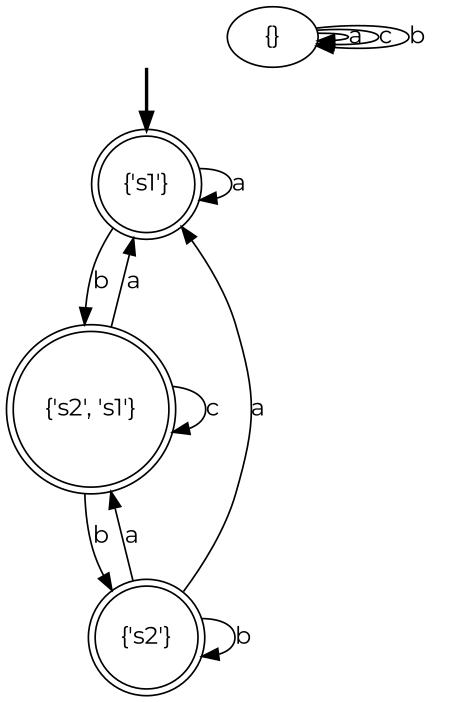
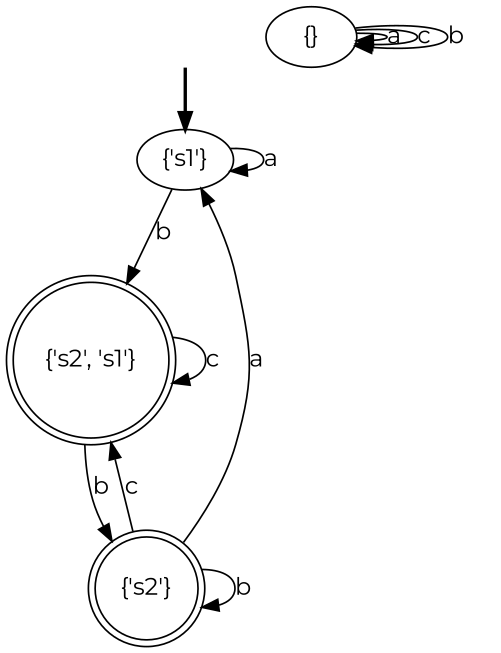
node "{'s1'}": shape doublecircle -> ellipse
edge "{'s2', 's1'}" -> "{'s1'}": removed, label "a"
edge "{'s2'}" -> "{'s2', 's1'}": label "a" -> "c"
